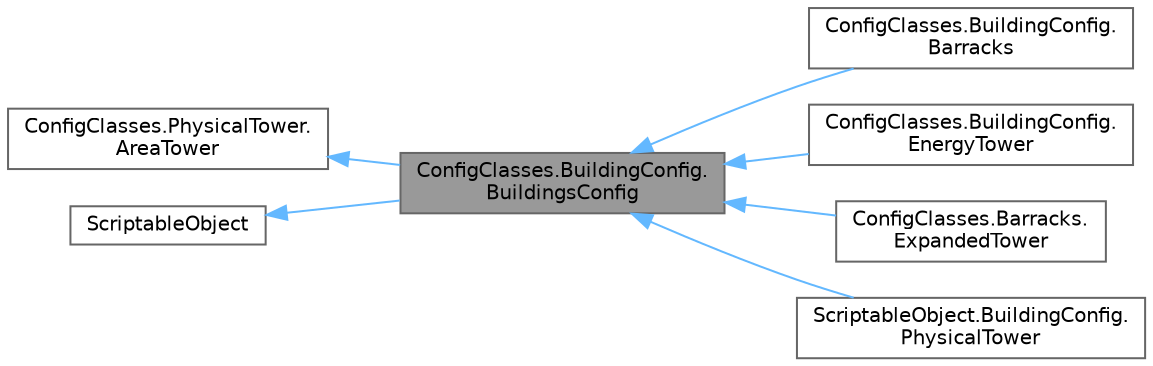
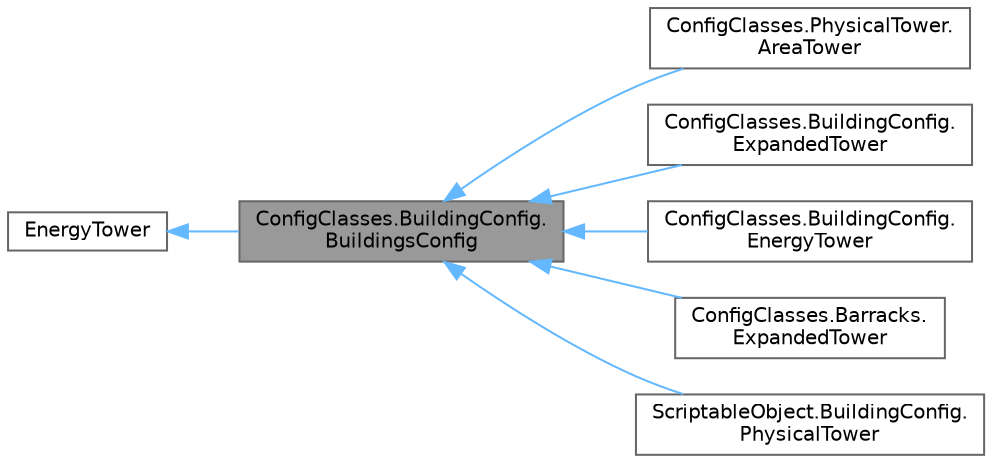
node "ConfigClasses.BuildingConfig. Barracks": label "ConfigClasses.BuildingConfig. Barracks" -> "ConfigClasses.BuildingConfig. ExpandedTower"
edge "ConfigClasses.BuildingConfig. BuildingsConfig" -> "ConfigClasses.PhysicalTower. AreaTower": reversed
node "ScriptableObject": label "ScriptableObject" -> "EnergyTower"
